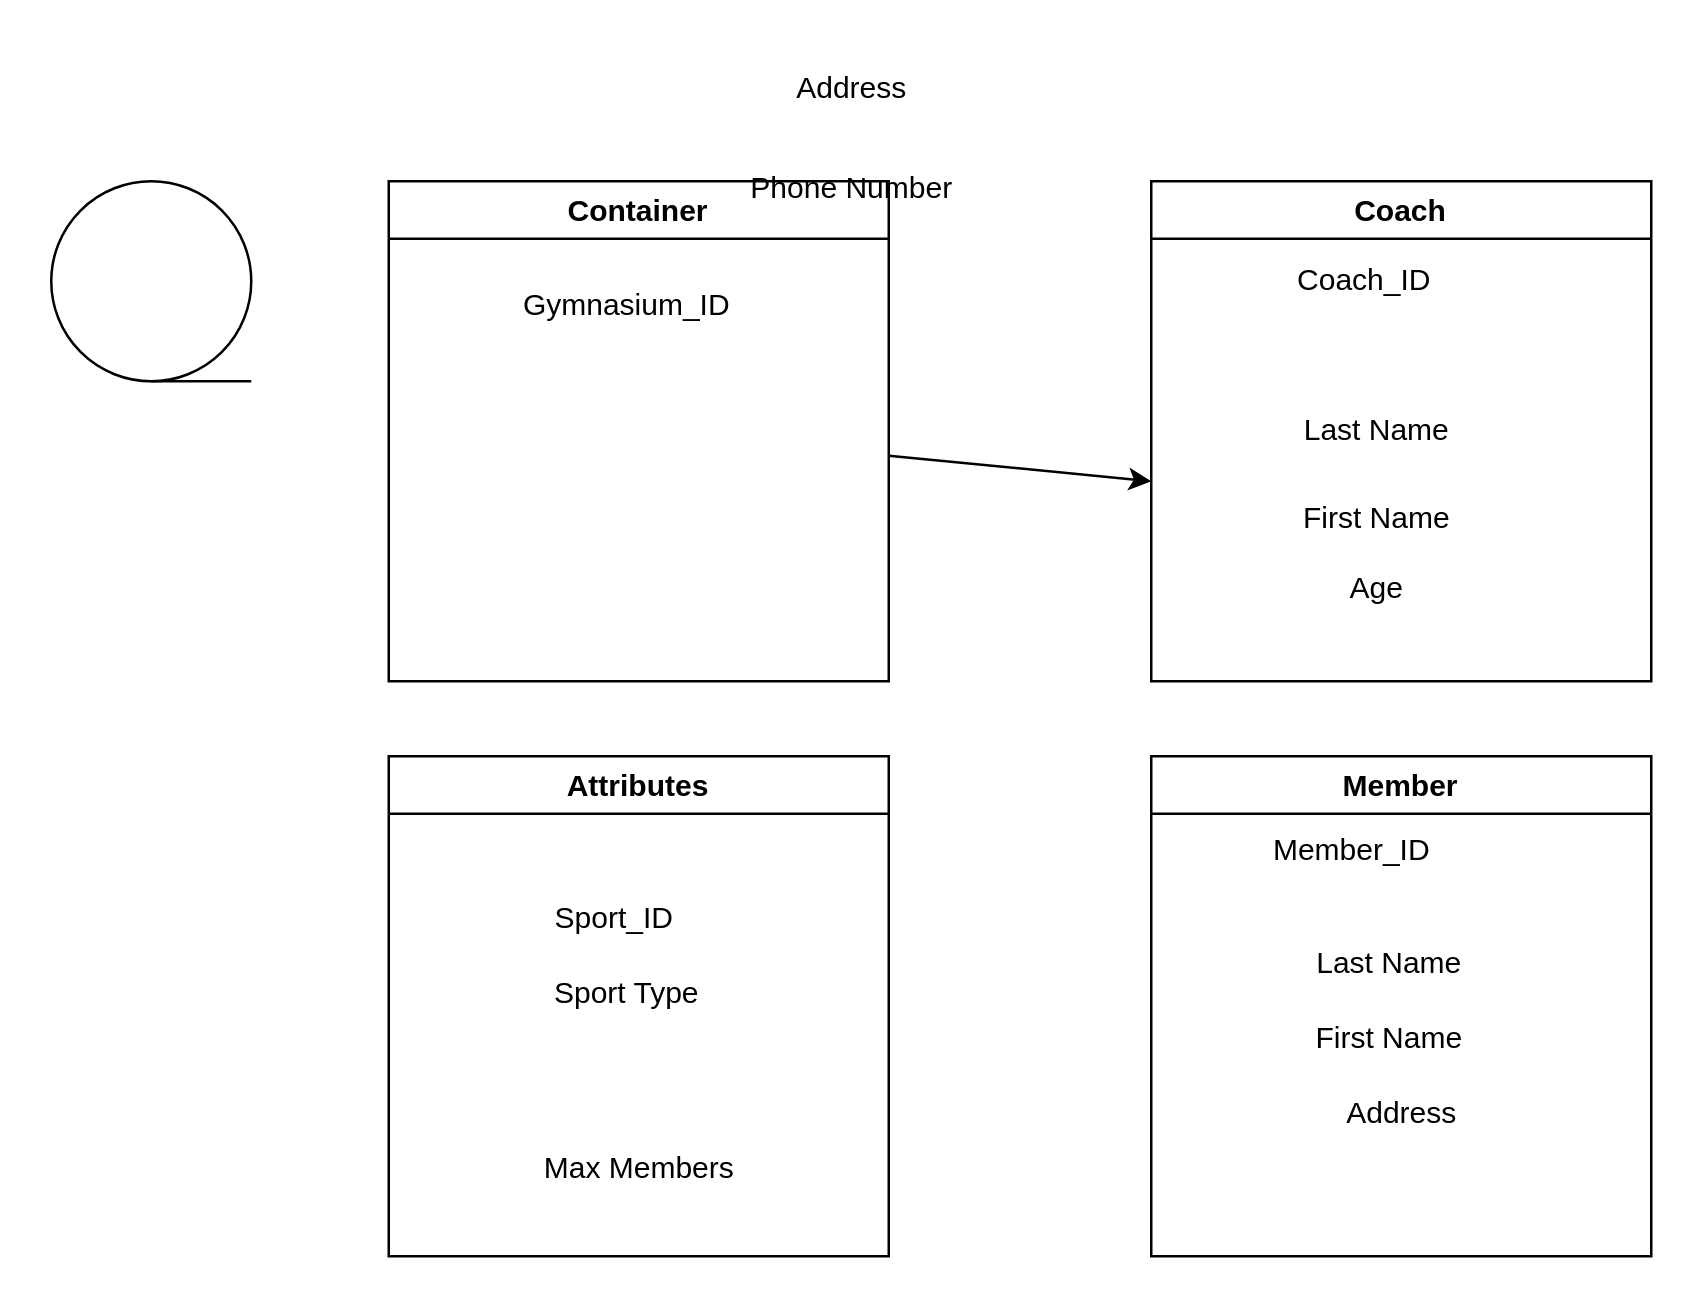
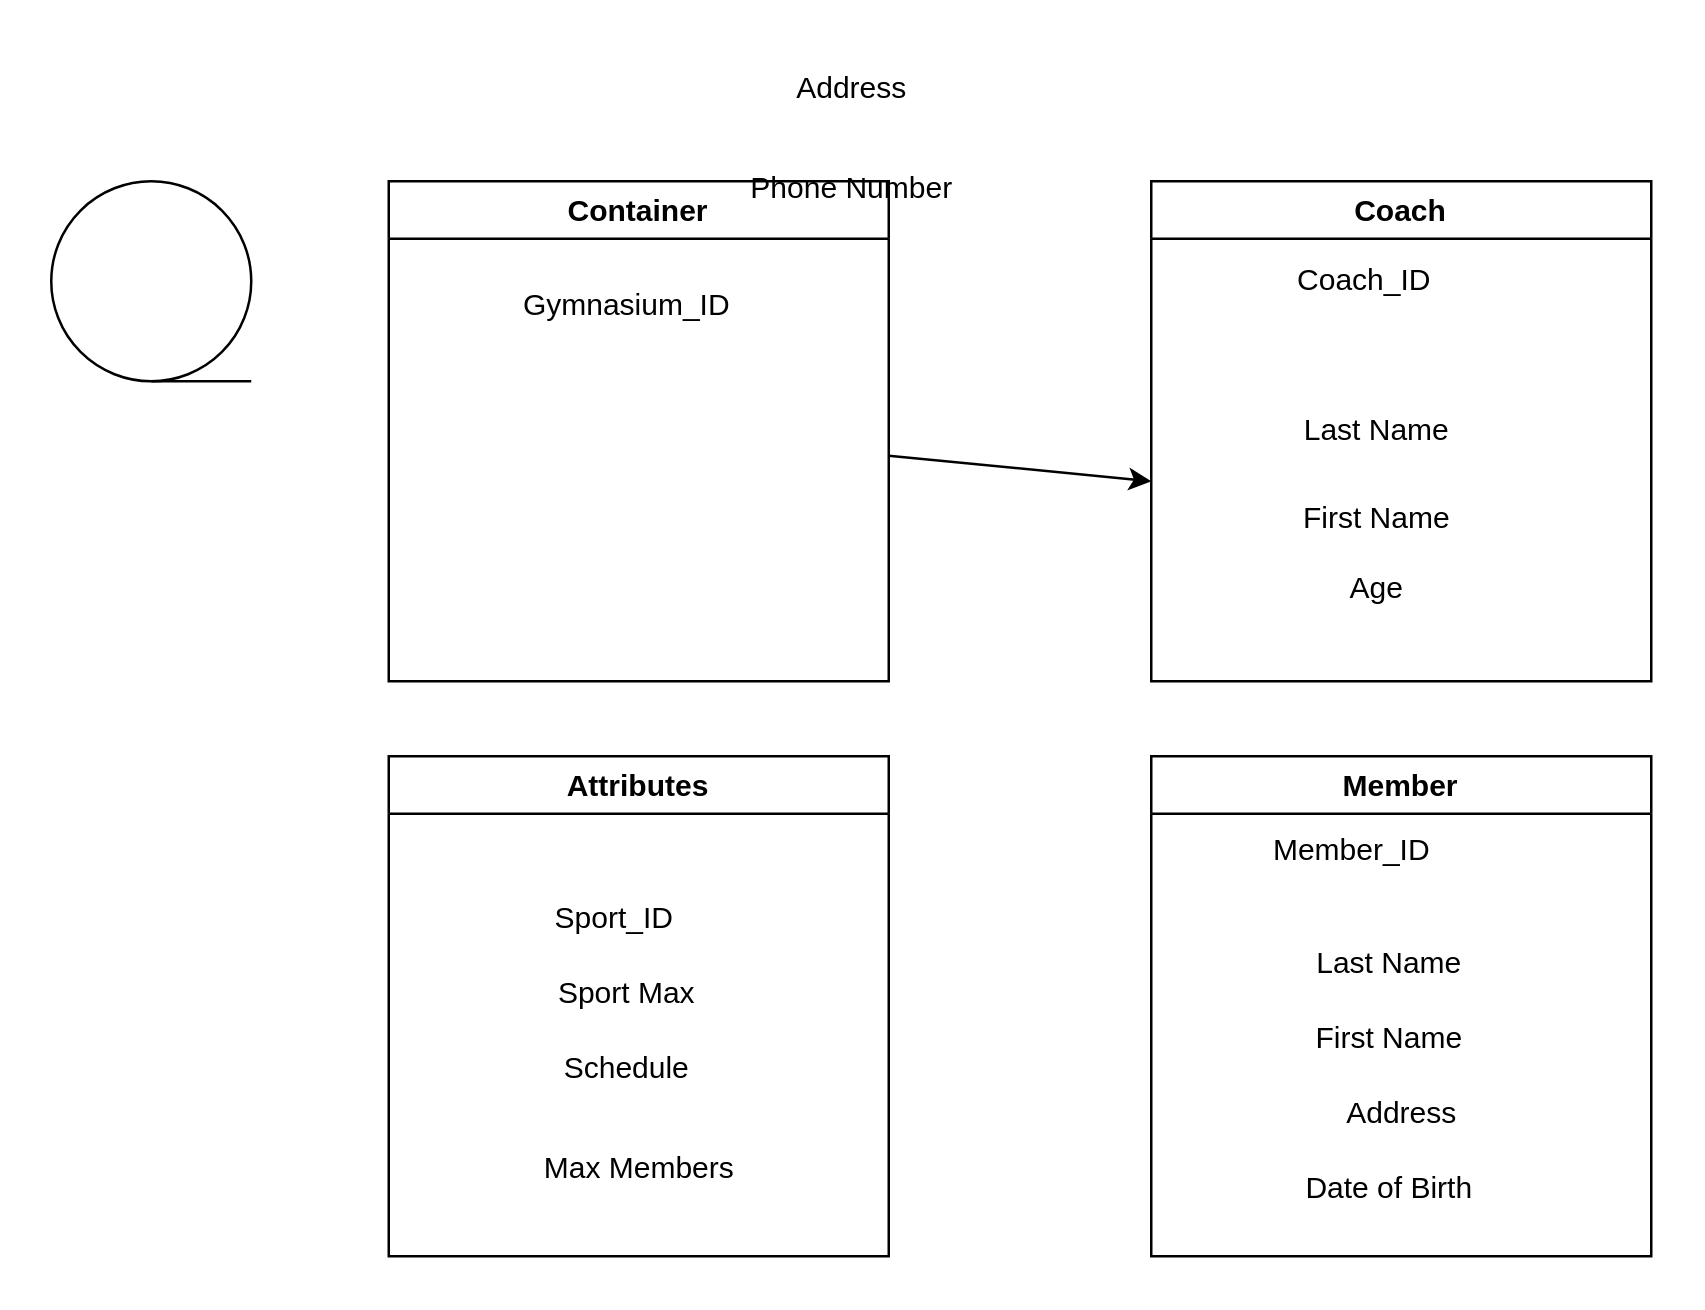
node "Sport Type": label "Sport Type" -> "Sport Max"
node "Schedule": added
node "Date of Birth": added
